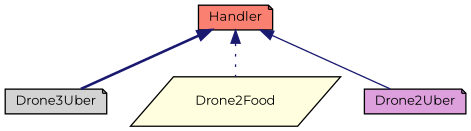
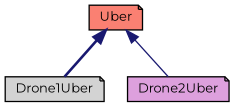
node "Handler": label "Handler" -> "Uber"
node "Drone3Uber": label "Drone3Uber" -> "Drone1Uber"
node "Drone2Food": removed
